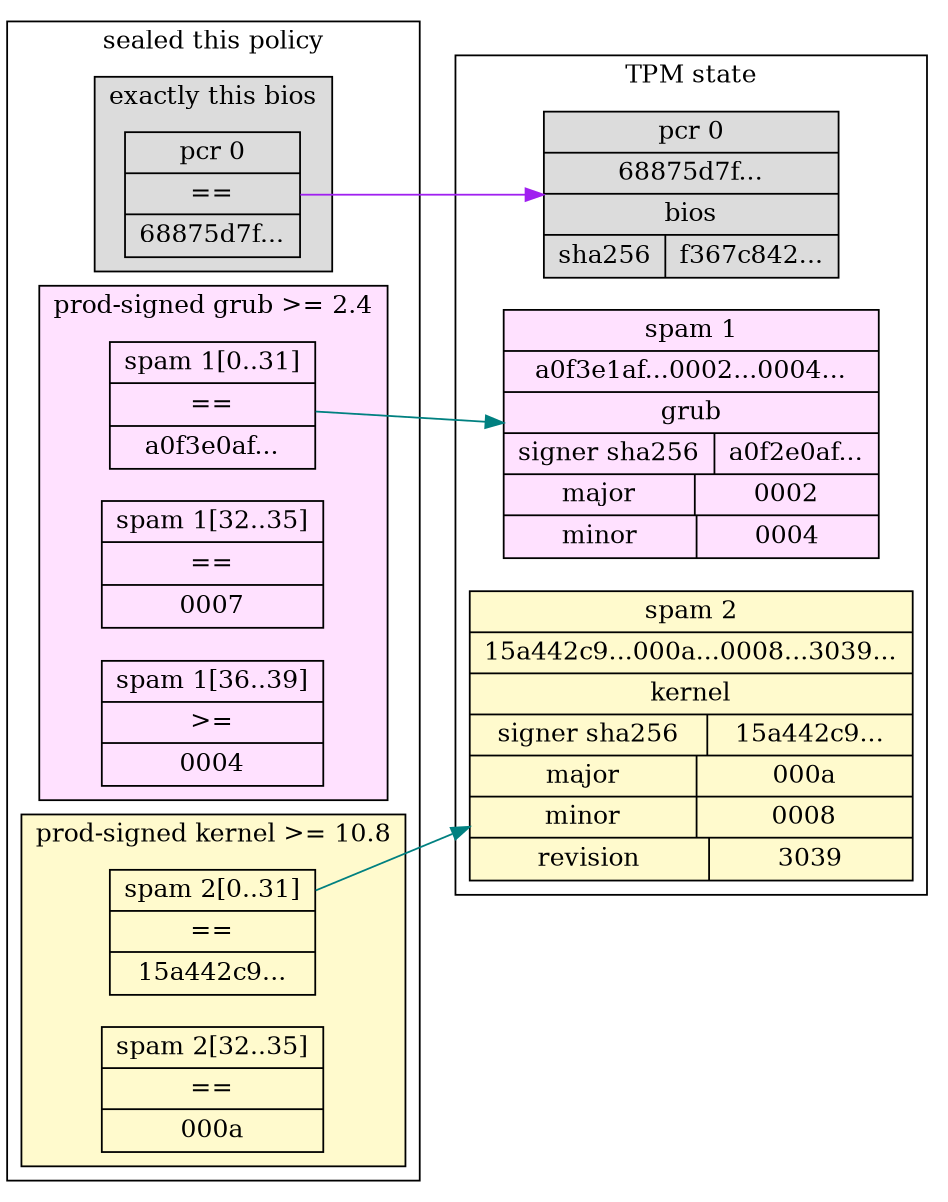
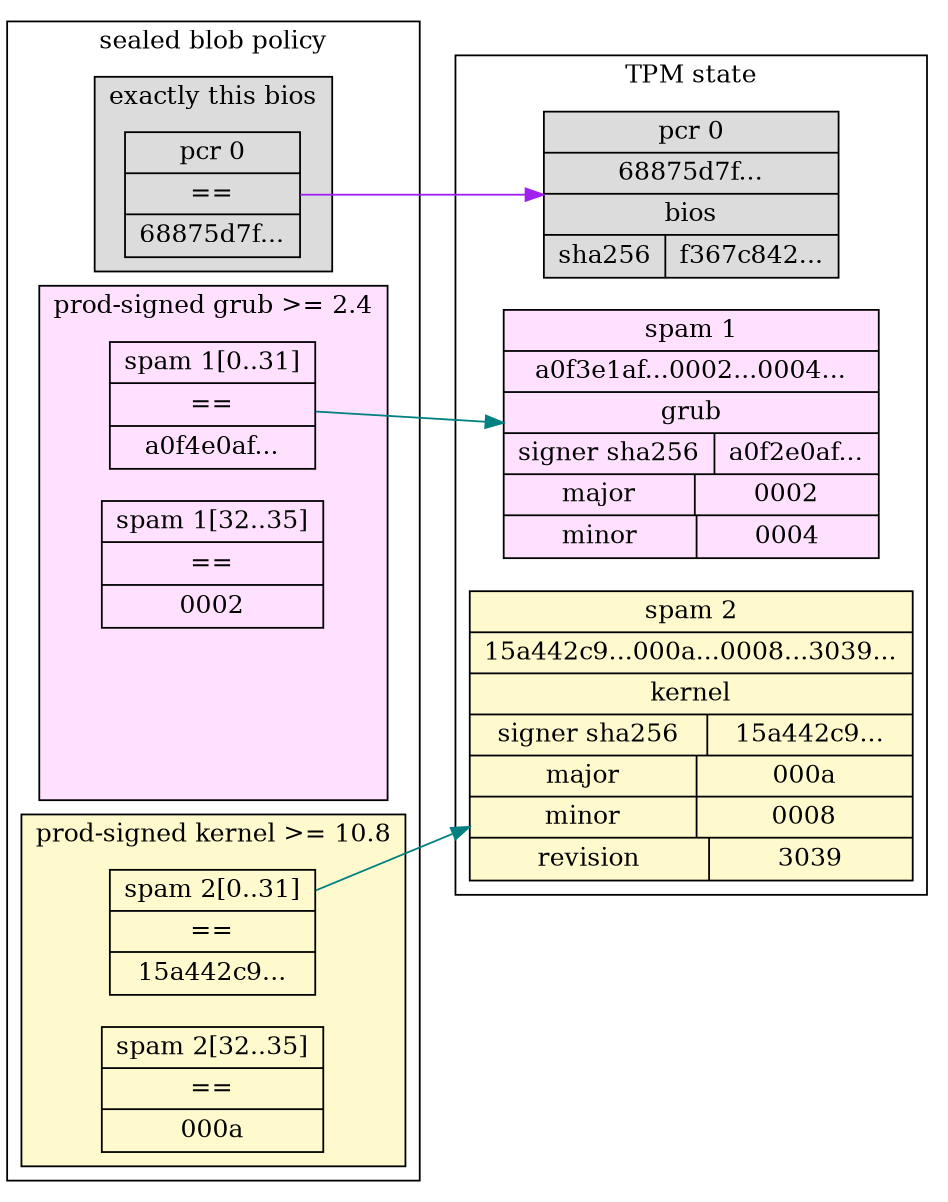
cluster "sealed this policy": label "sealed this policy" -> "sealed blob policy"
node "spam 1[0..31]": text "a0f3e0af..." -> "a0f4e0af..."
node "spam 1[32..35]": text "0007" -> "0002"
node "spam 1[36..39]": removed
